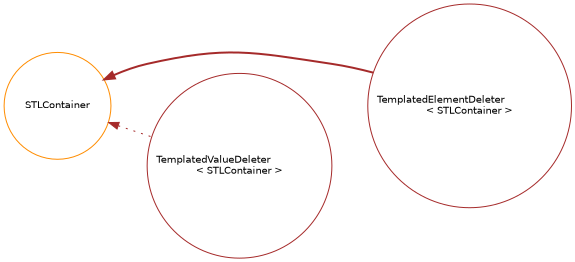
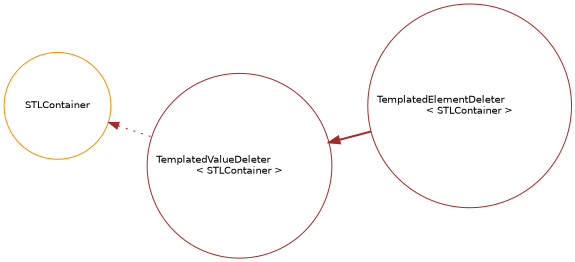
edge "TemplatedElementDeleter < STLContainer >" -> "STLContainer": now "TemplatedElementDeleter < STLContainer >" -> "TemplatedValueDeleter < STLContainer >"
